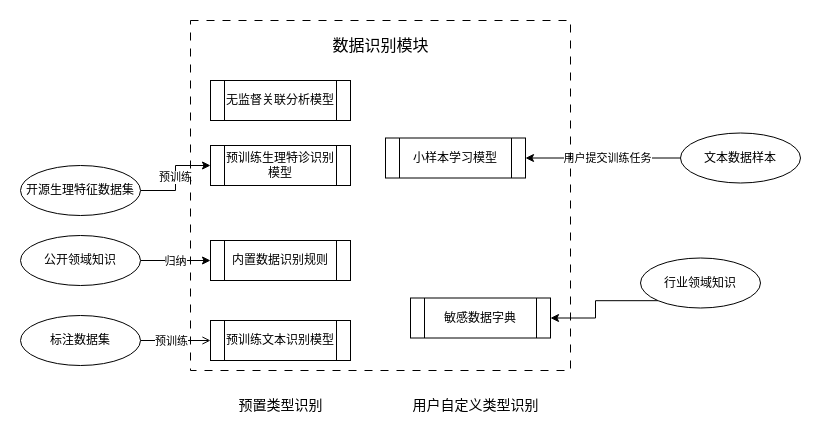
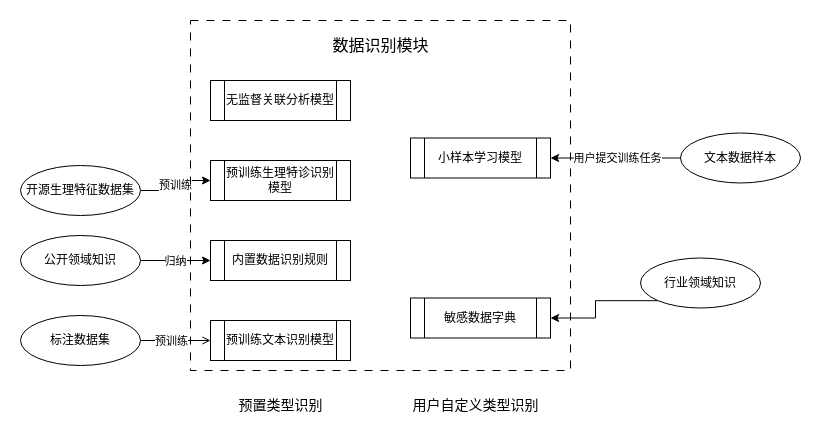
node "小样本学习模型": moved (456, 158) -> (481, 158)
node "预训练生理特诊识别模型": moved (281, 166) -> (281, 181)
